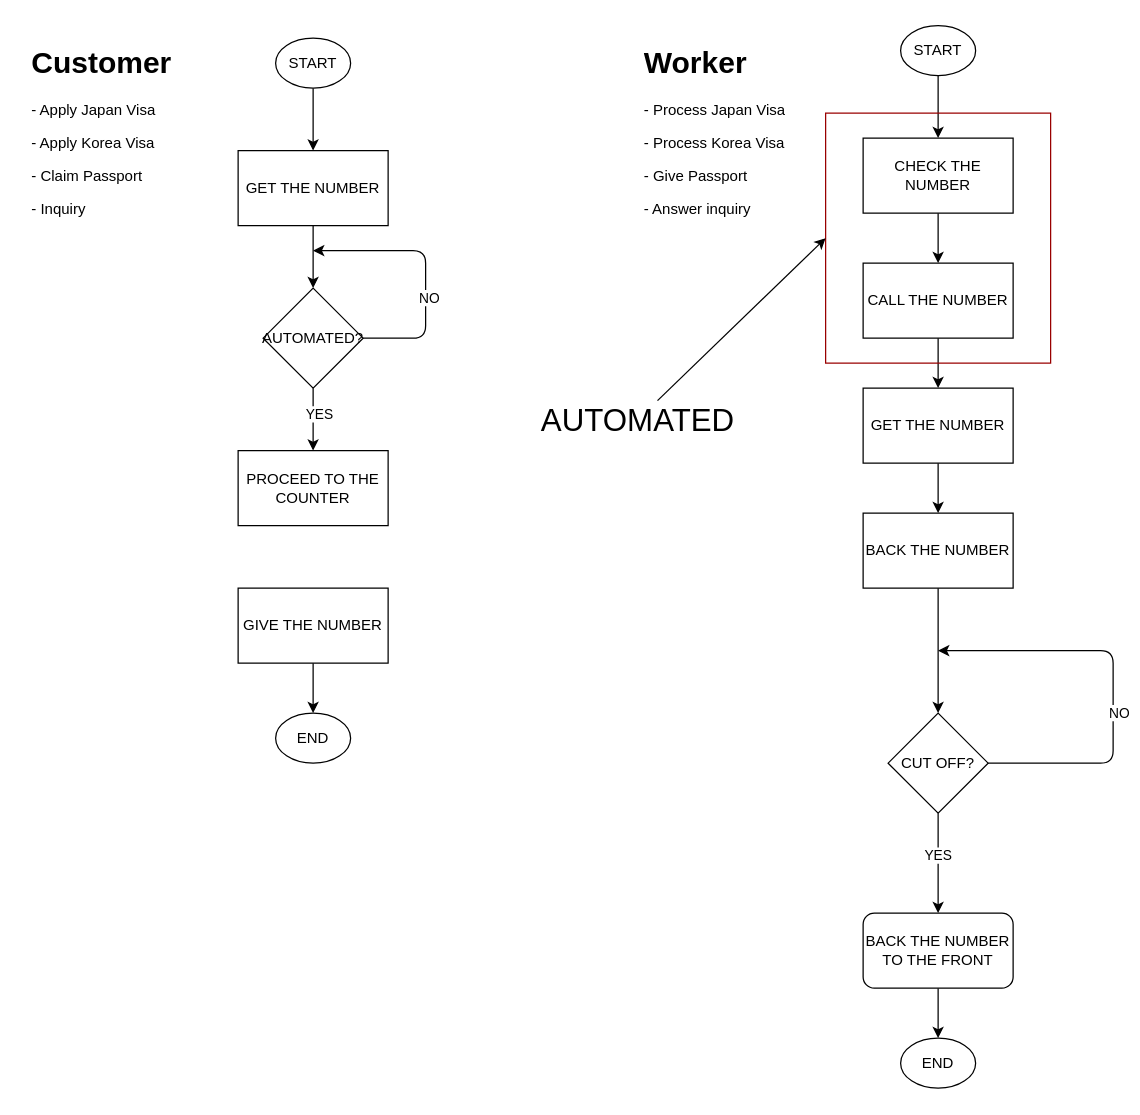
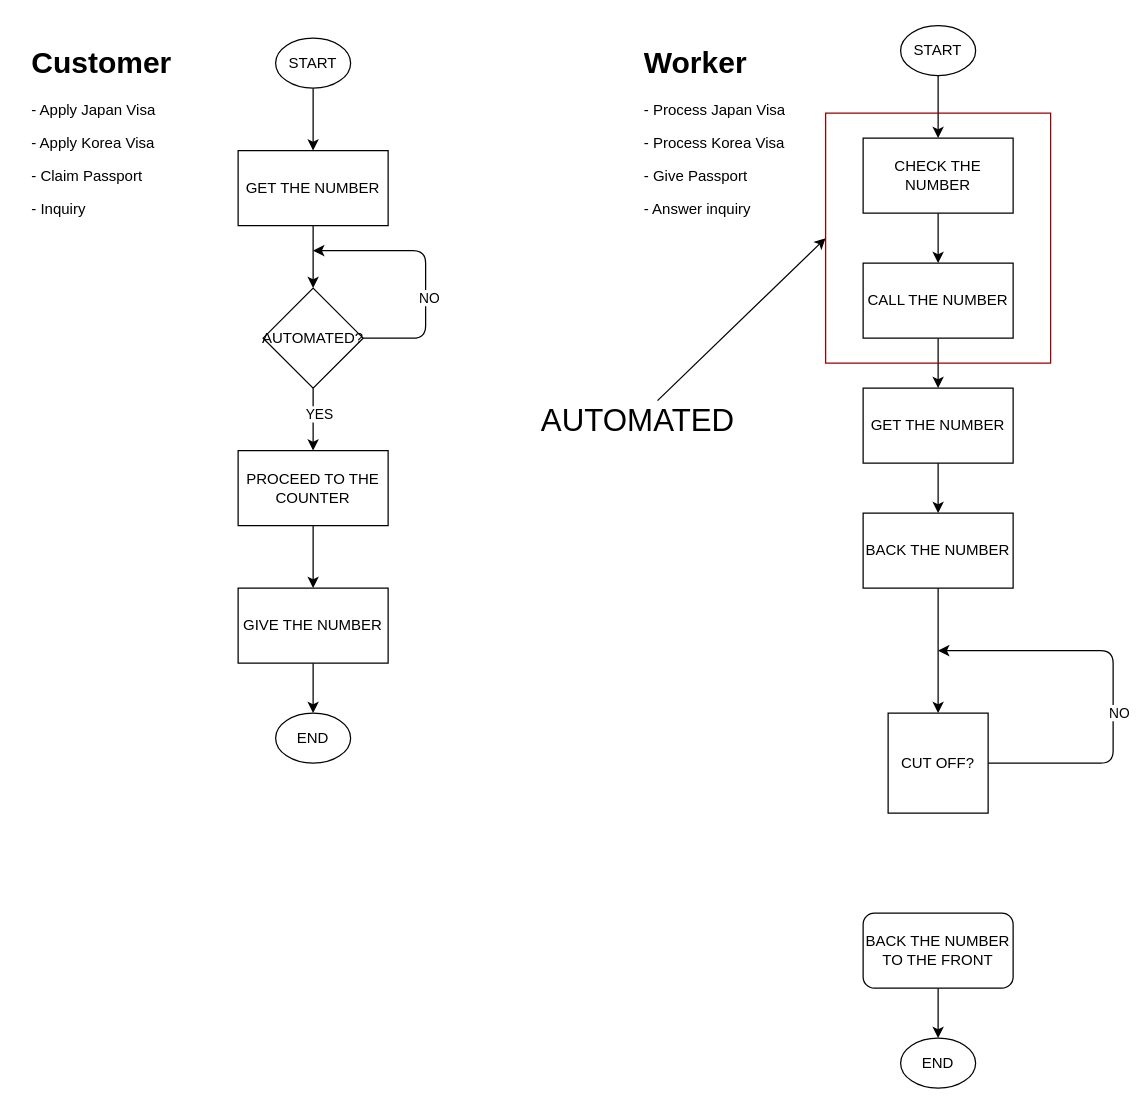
edge "PROCEED TO THE COUNTER" -> "GIVE THE NUMBER": added
node "CUT OFF?": shape diamond -> rectangle
edge "CUT OFF?" -> "BACK THE NUMBER TO THE FRONT": removed, label "YES"
